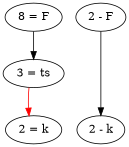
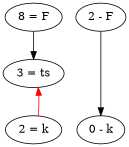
edge "3 = ts" -> "2 = k": reversed
node "2 - k": label "2 - k" -> "0 - k"
